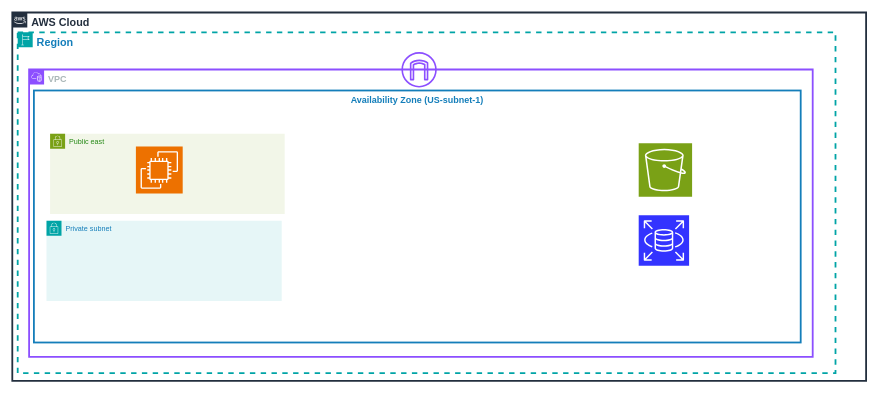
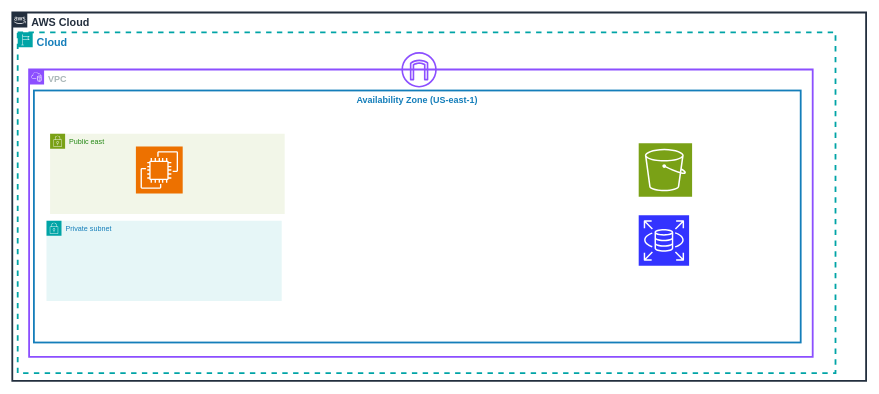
node "Region": label "Region" -> "Cloud"
node "Availability Zone (US-subnet-1)": label "Availability Zone (US-subnet-1)" -> "Availability Zone (US-east-1)"
